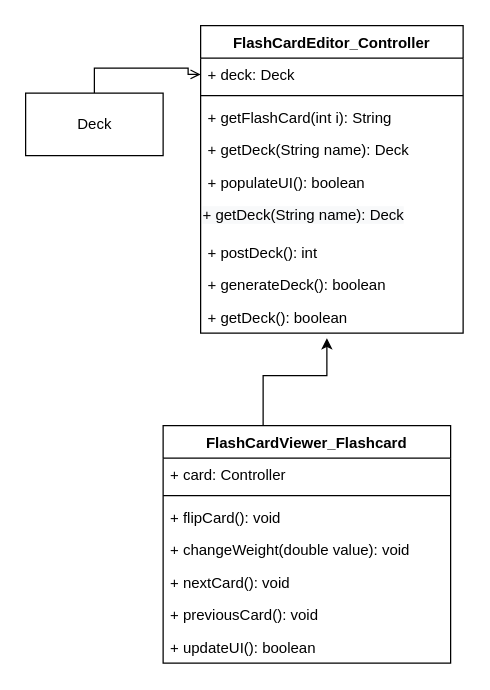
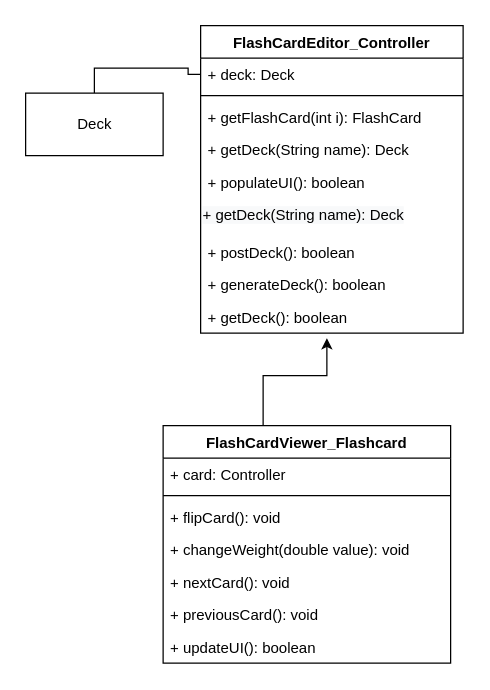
edge "Deck" -> "+ deck: Deck": arrowhead open -> none
node "+ getFlashCard(int i): String": label "+ getFlashCard(int i): String" -> "+ getFlashCard(int i): FlashCard"
node "+ postDeck(): int": label "+ postDeck(): int" -> "+ postDeck(): boolean"
